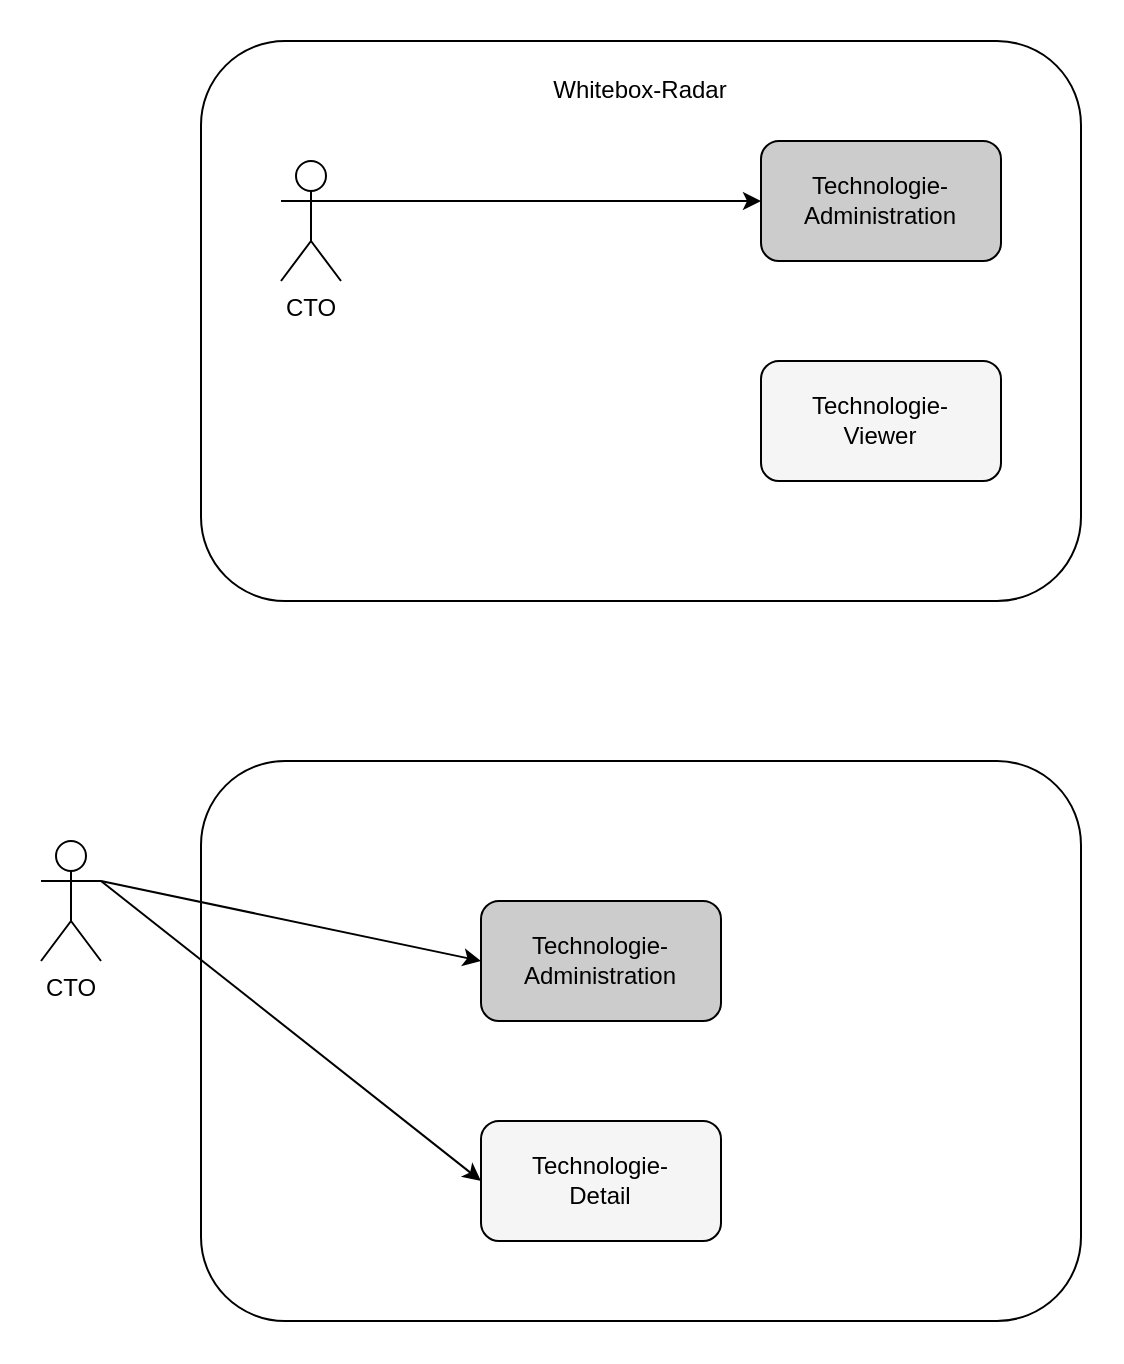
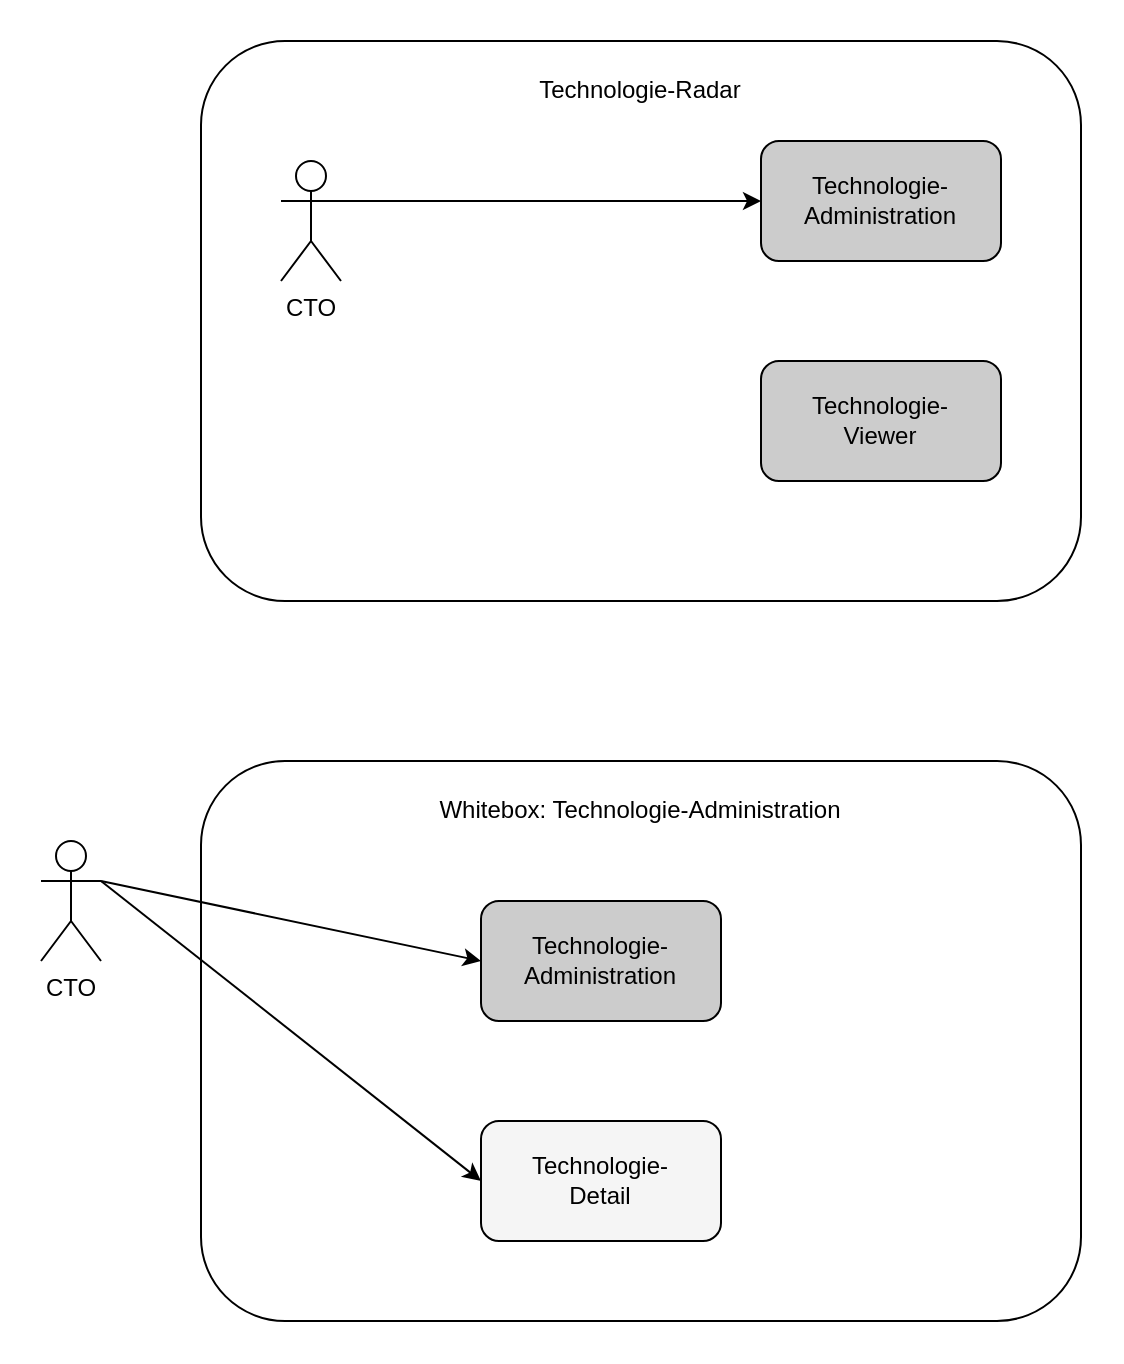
node "Whitebox-Radar": label "Whitebox-Radar" -> "Technologie-Radar"
node "Technologie- Viewer": fillcolor #f5f5f5 -> #cccccc
node "Whitebox: Technologie-Administration": added
